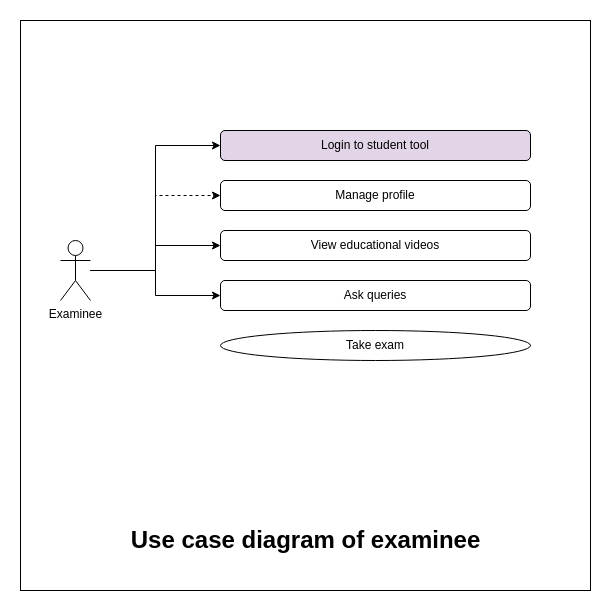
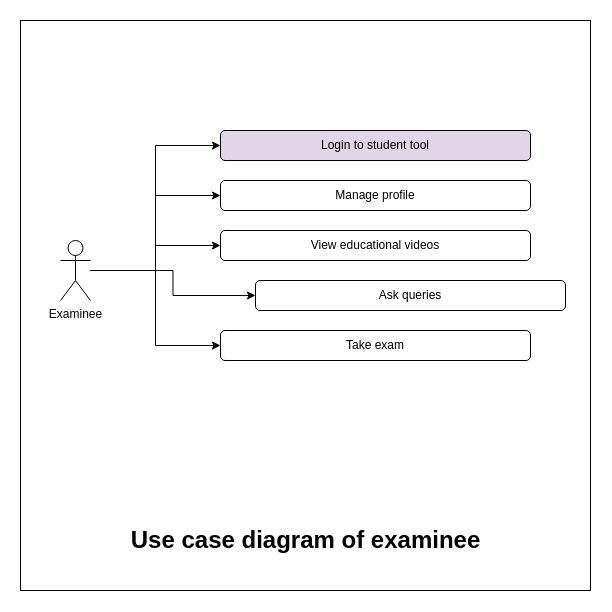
edge "Examinee" -> "Manage profile": style dashed -> solid
node "Ask queries": moved (376, 296) -> (411, 296)
edge "Examinee" -> "Take exam": added
node "Take exam": shape ellipse -> rounded rectangle
